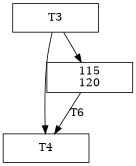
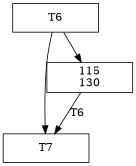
node "T3": label "T3" -> "T6"
node "115 120": label "115 120" -> "115 130"
node "T4": label "T4" -> "T7"
